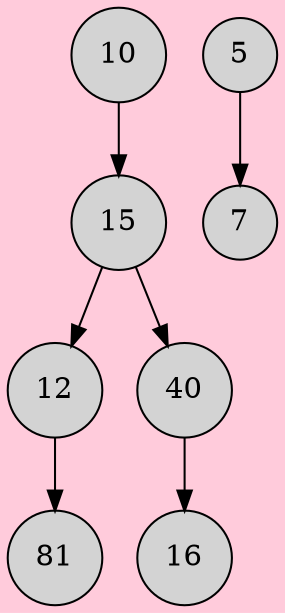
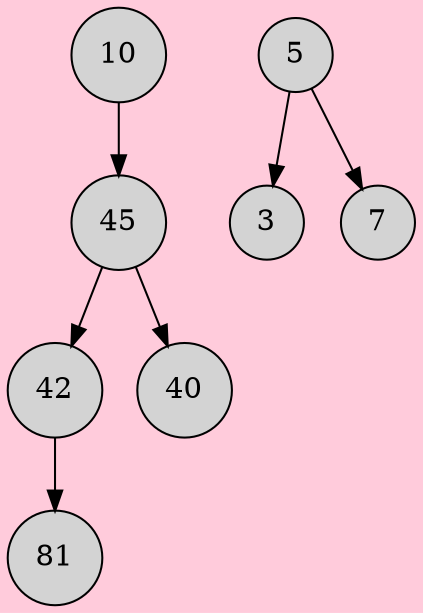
node "15": label "15" -> "45"
node "3": added
node "12": label "12" -> "42"
node "16": removed
